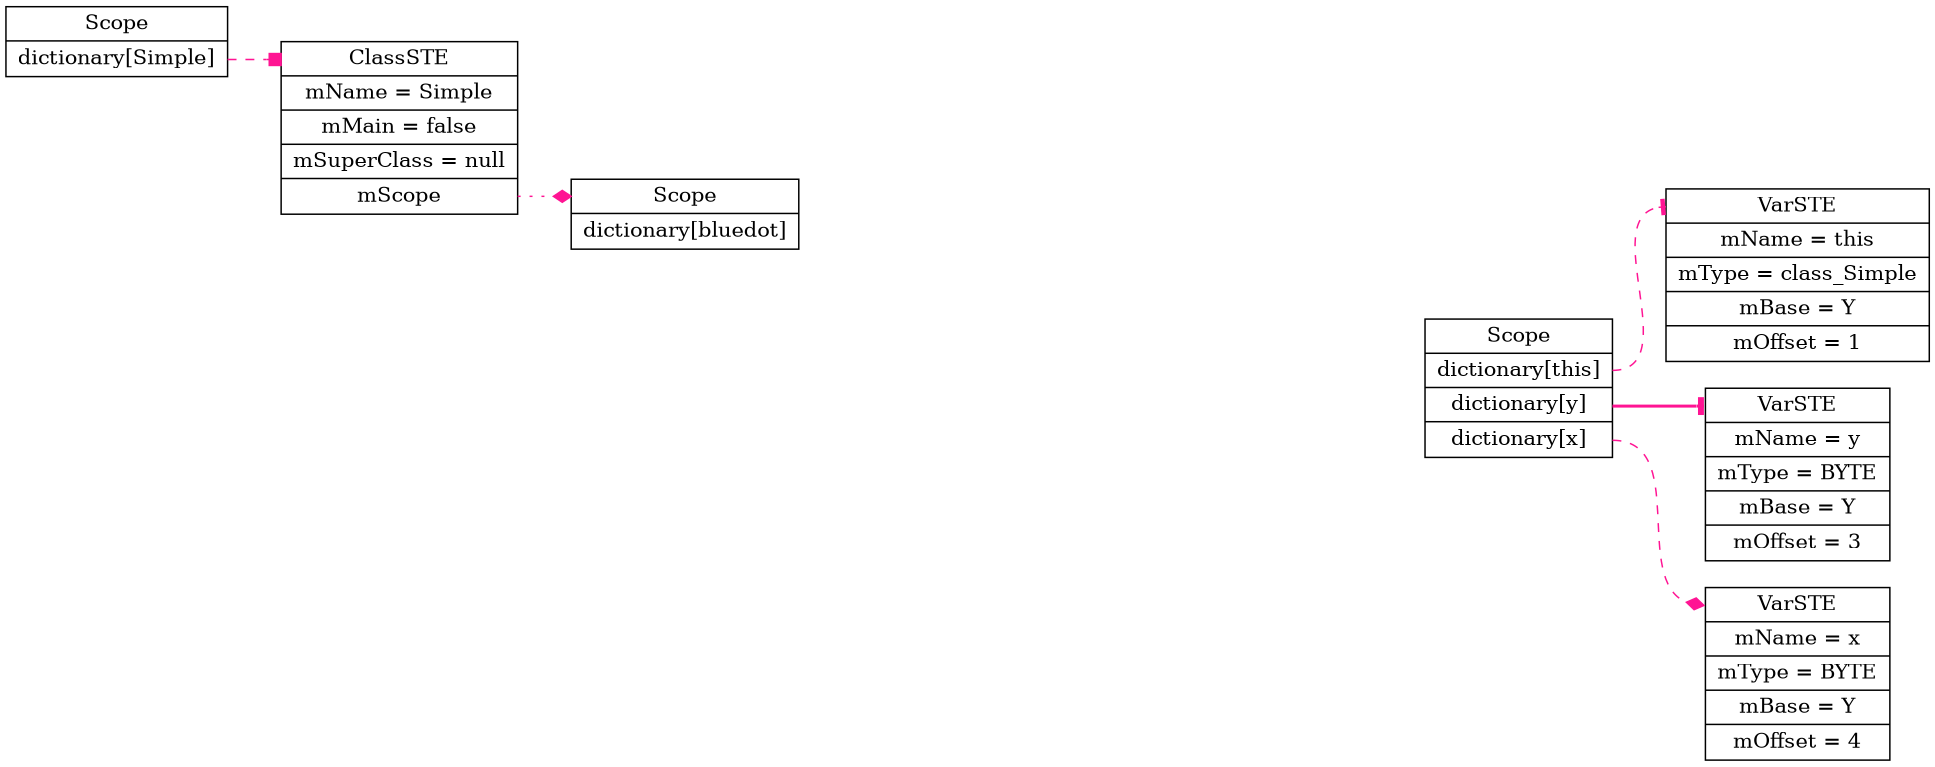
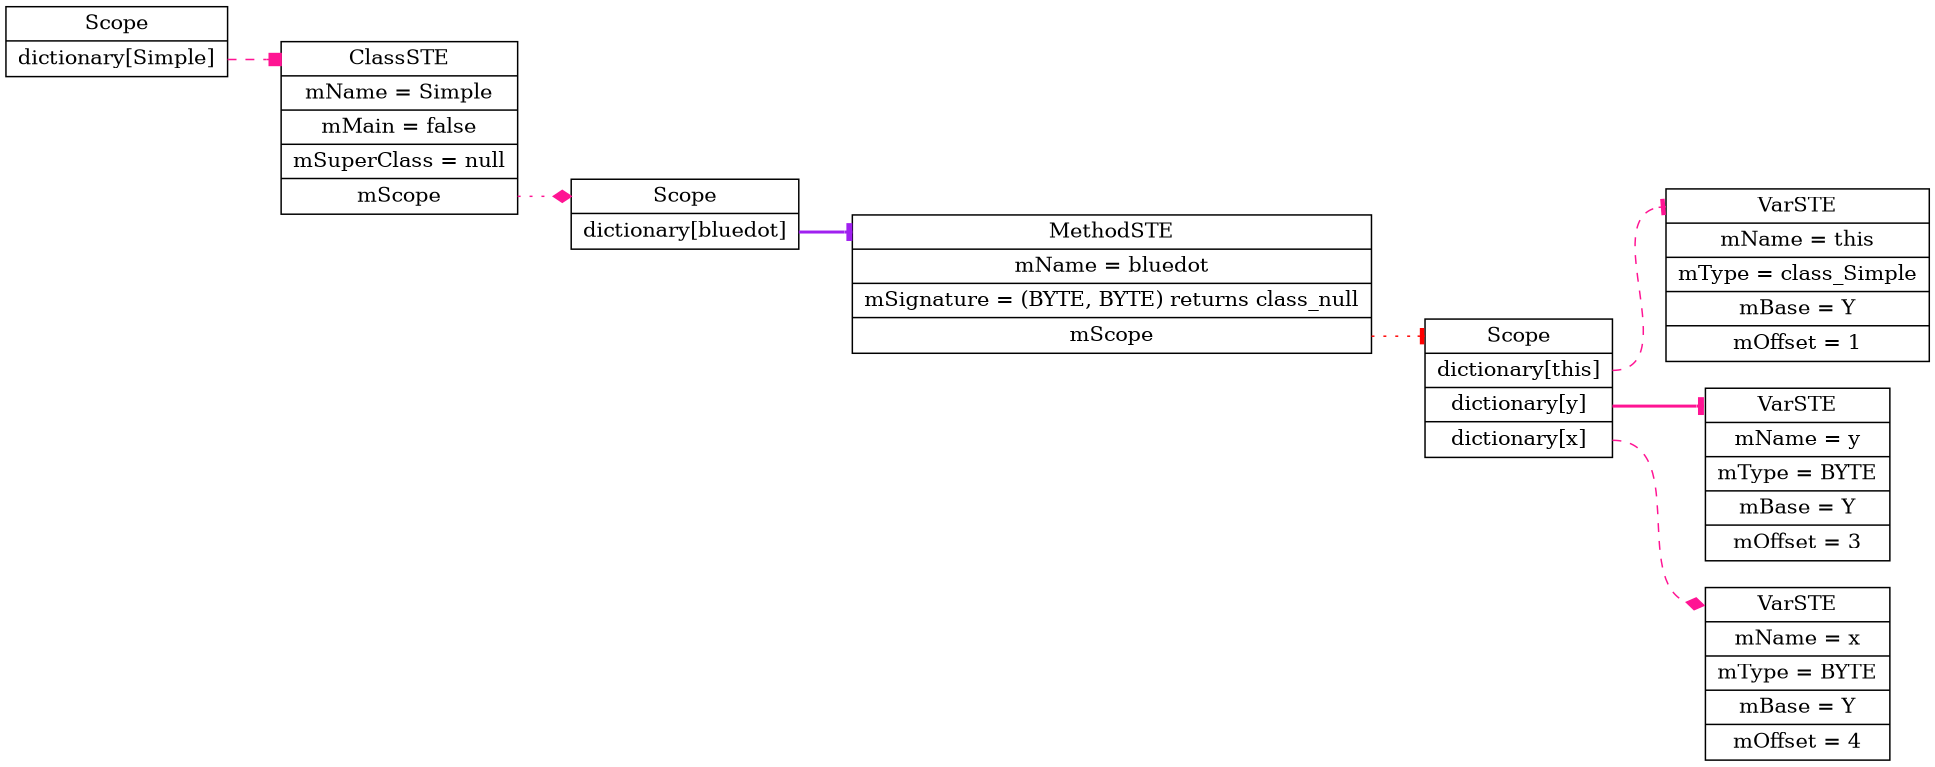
node "MethodSTE": added
